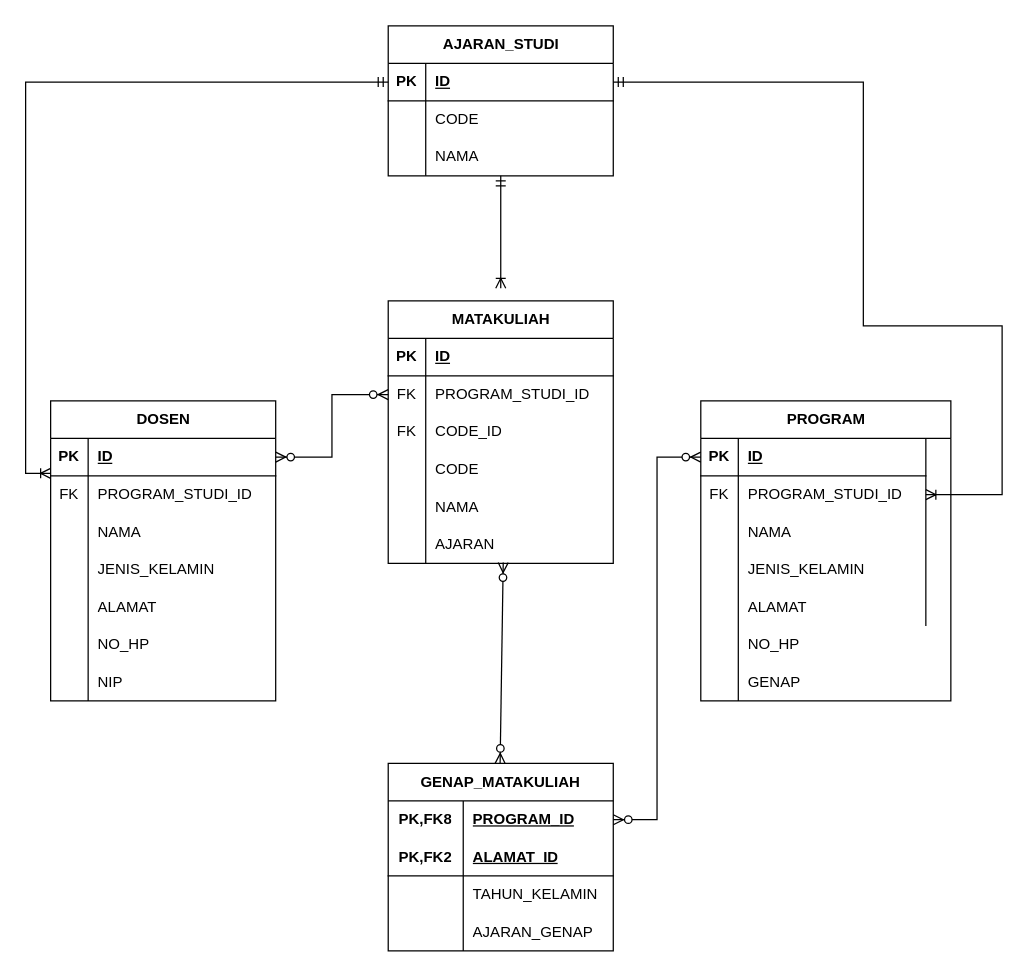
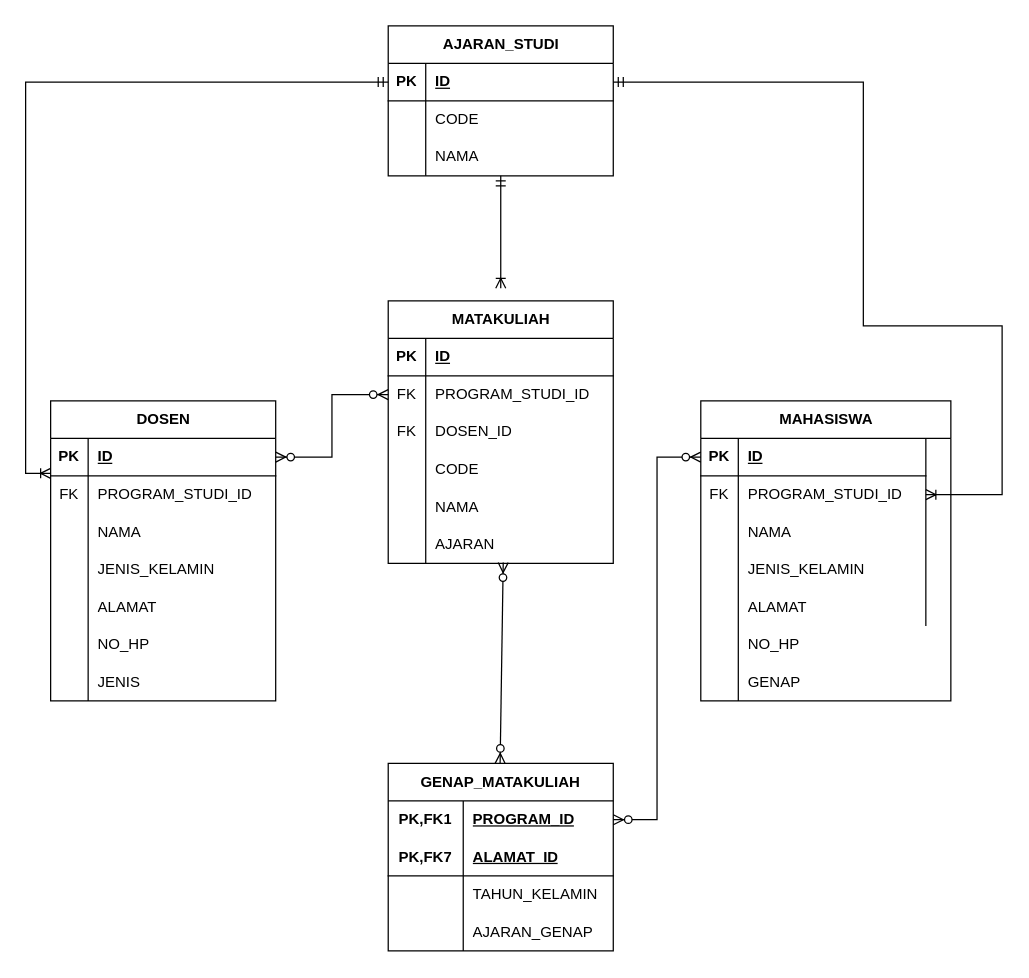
node "PROGRAM": label "PROGRAM" -> "MAHASISWA"
node "CODE_ID": label "CODE_ID" -> "DOSEN_ID"
node "NIP": label "NIP" -> "JENIS"
node "PK,FK8": label "PK,FK8" -> "PK,FK1"
node "PK,FK2": label "PK,FK2" -> "PK,FK7"
